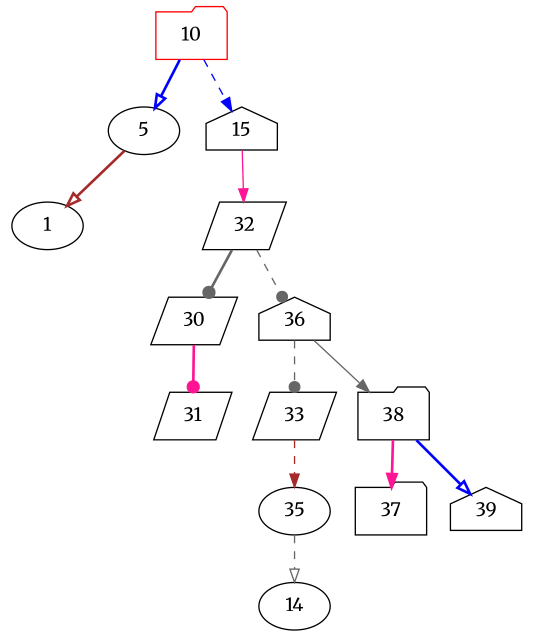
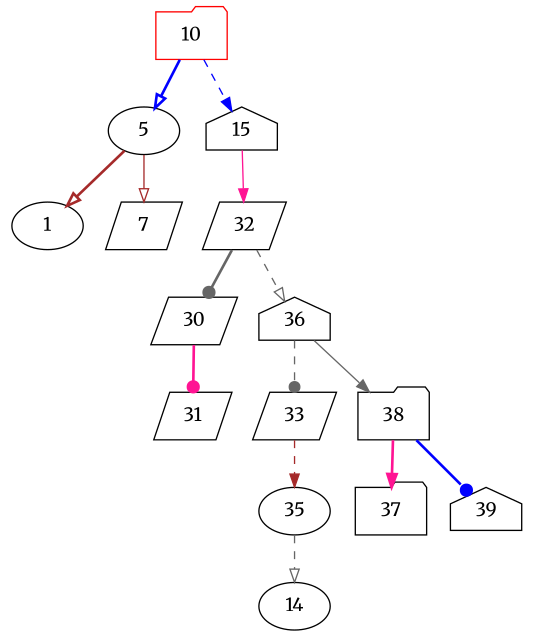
node "7": added
edge "32" -> "36": arrowhead dot -> onormal
edge "38" -> "39": arrowhead onormal -> dot
